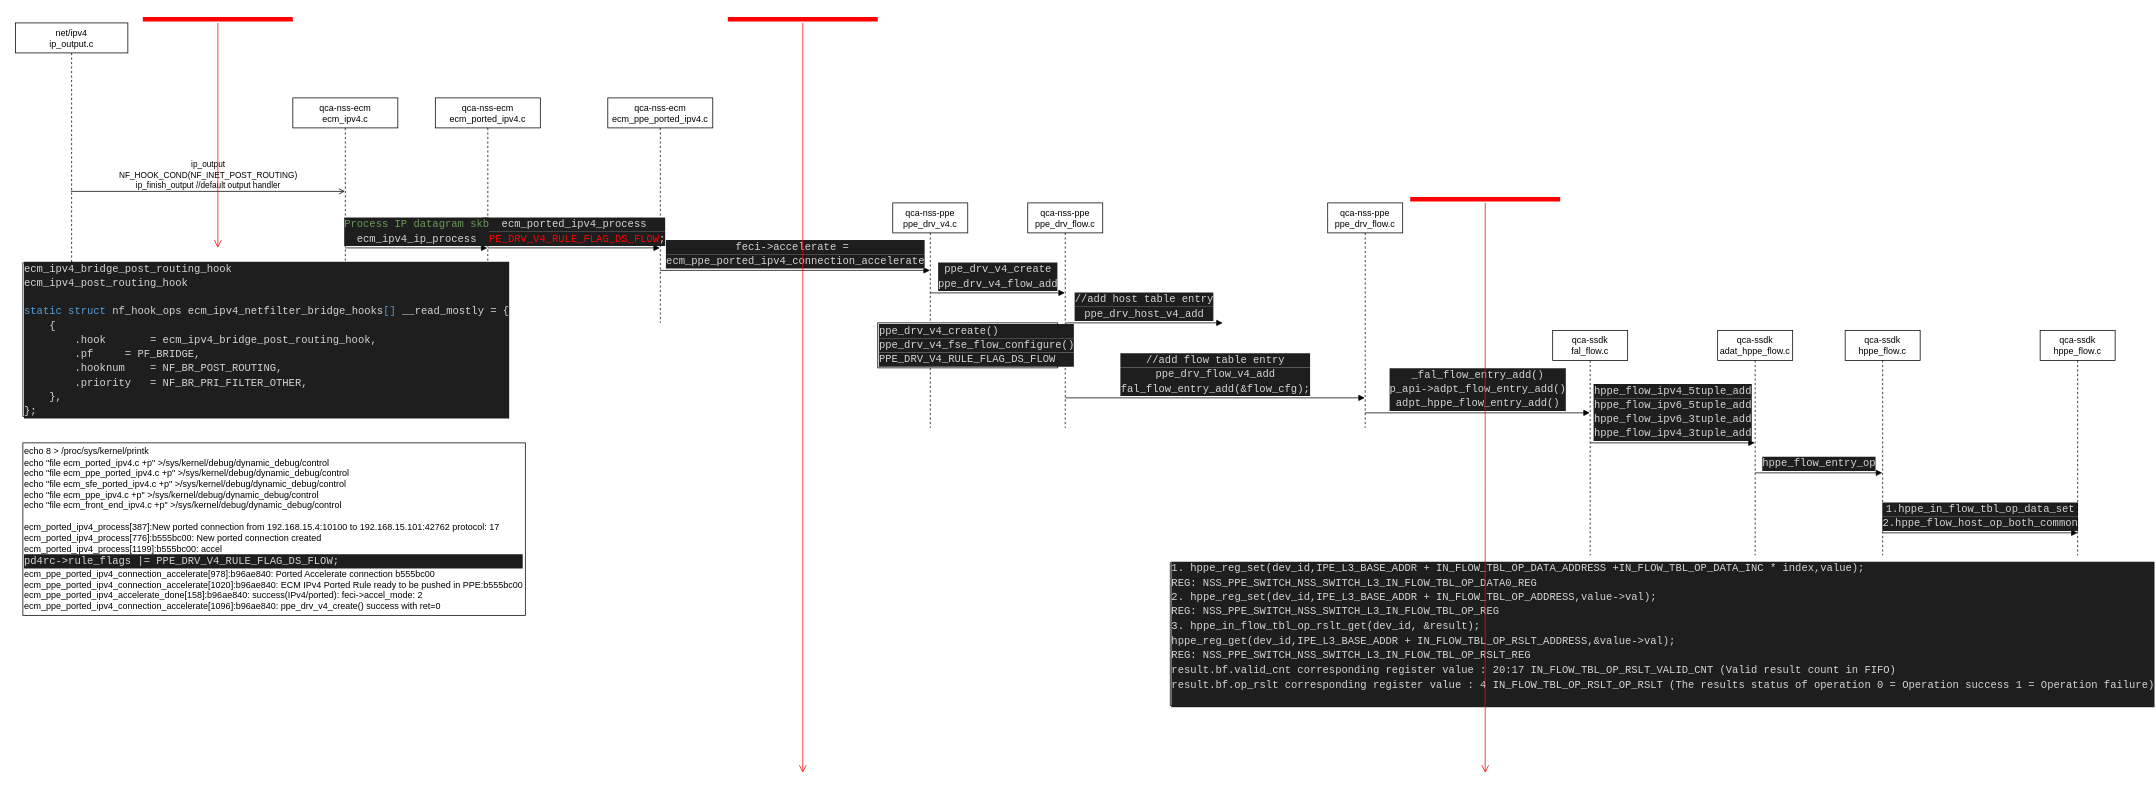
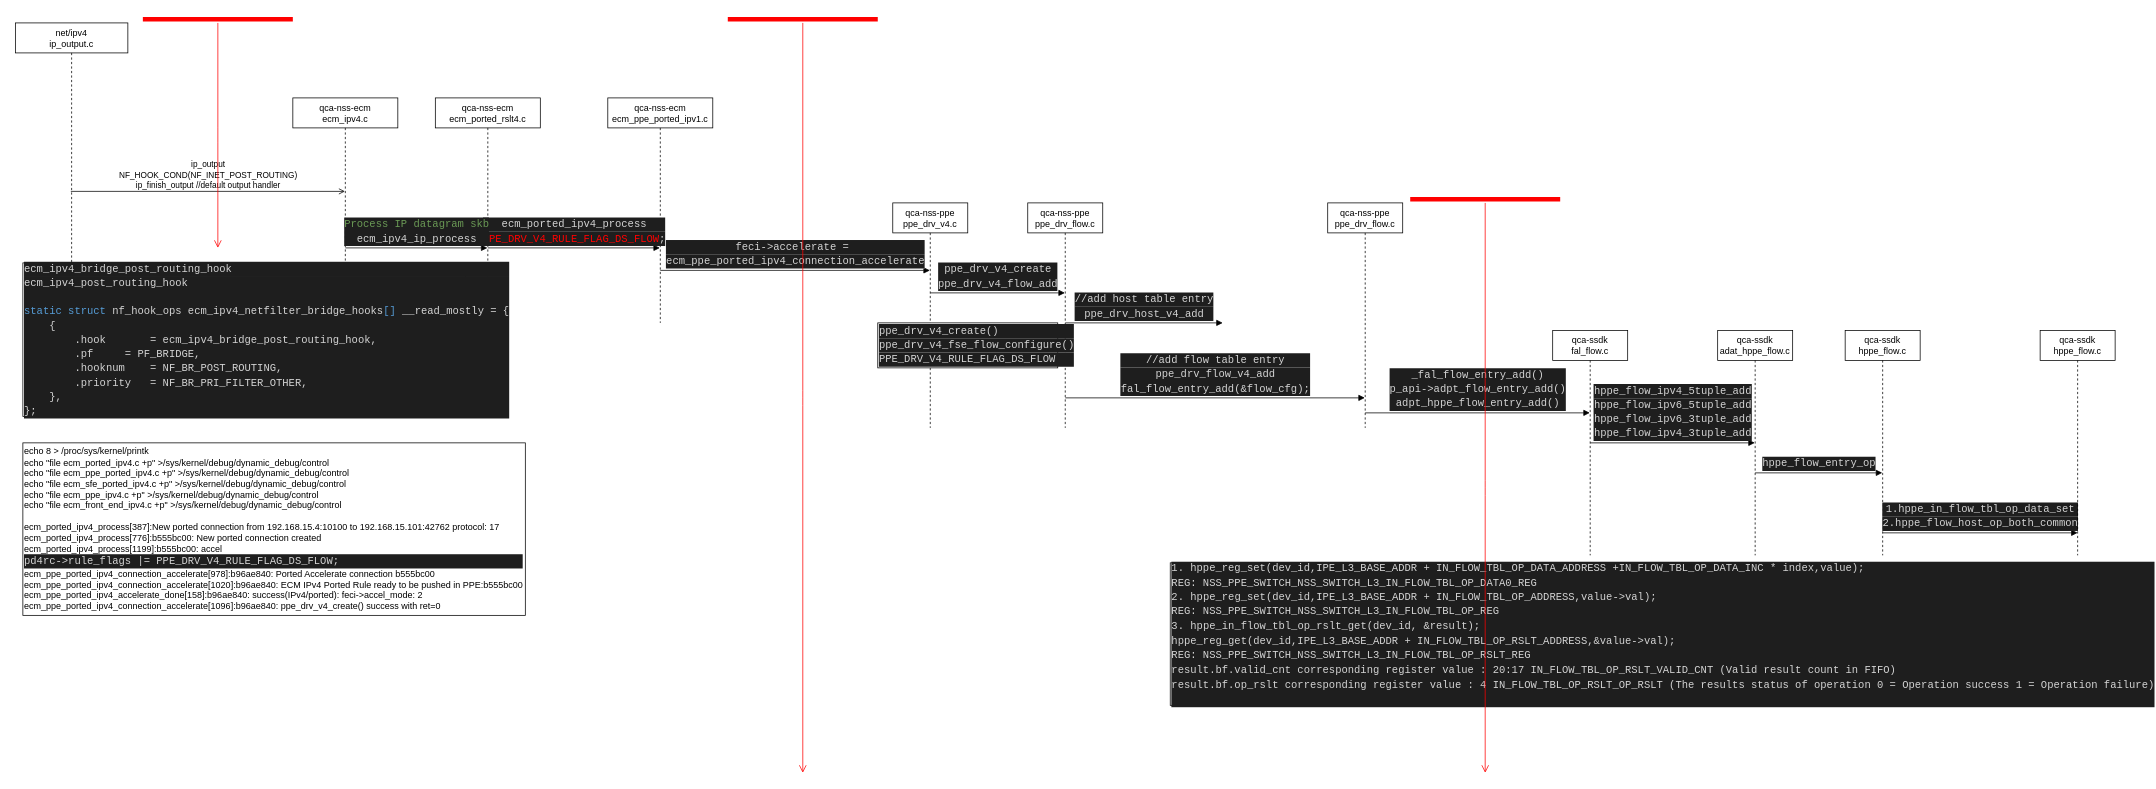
node "qca-nss-ecm ecm_ported_ipv4.c": label "qca-nss-ecm ecm_ported_ipv4.c" -> "qca-nss-ecm ecm_ported_rslt4.c"
node "qca-nss-ecm ecm_ppe_ported_ipv4.c": label "qca-nss-ecm ecm_ppe_ported_ipv4.c" -> "qca-nss-ecm ecm_ppe_ported_ipv1.c"
